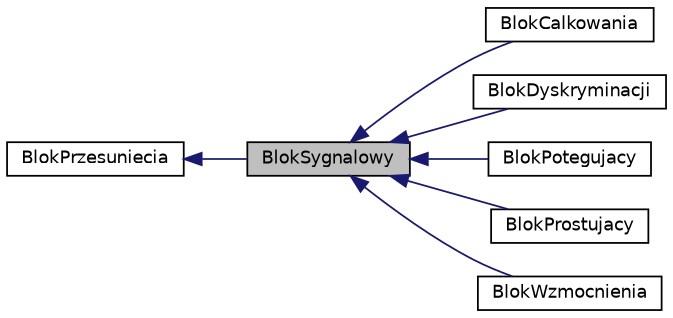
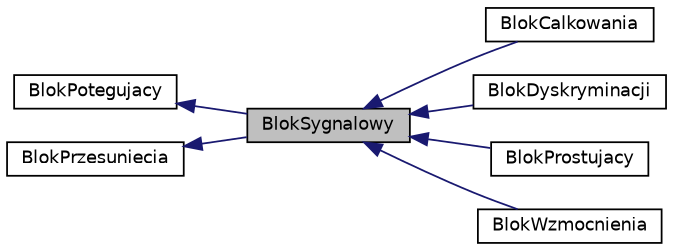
edge "BlokPotegujacy" -> "BlokSygnalowy": reversed
